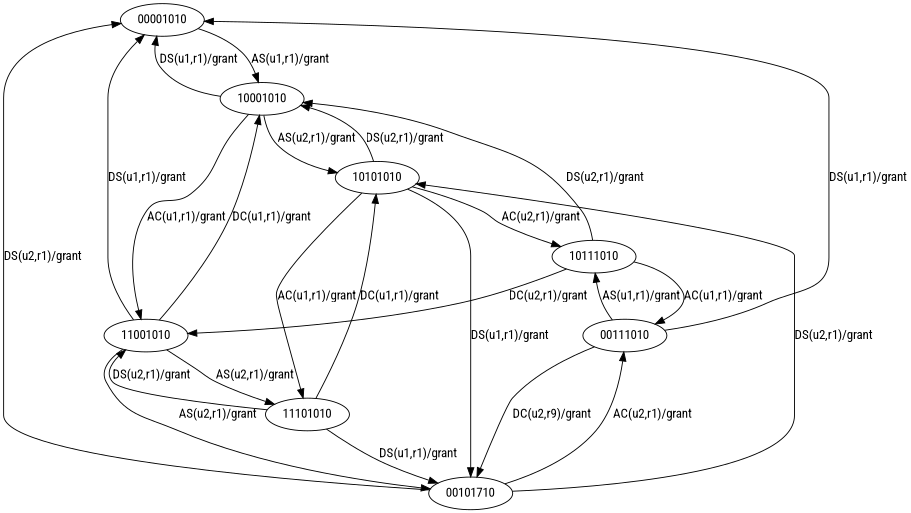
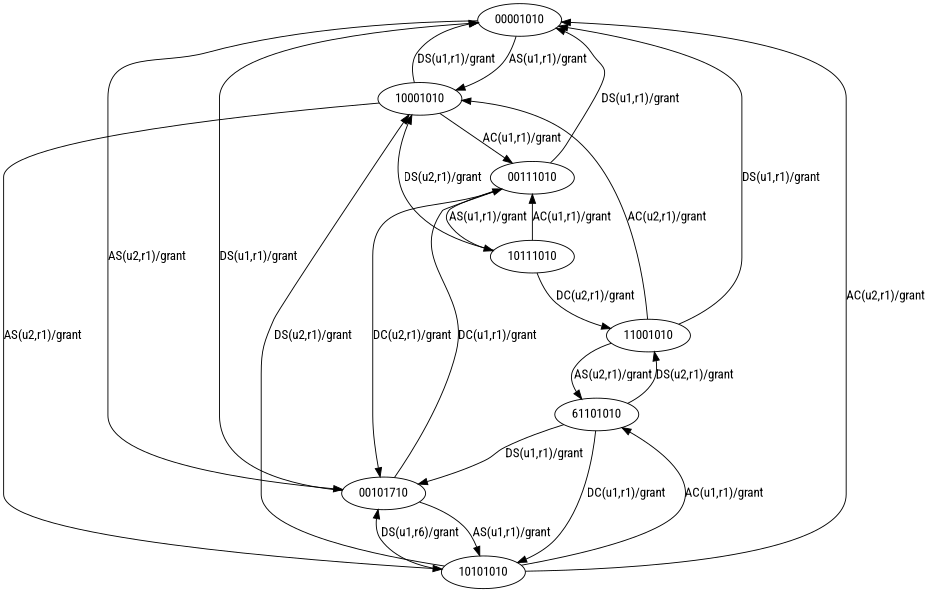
edge "10001010" -> "11001010": now "10001010" -> "00111010"
edge "10101010" -> "10111010": now "10101010" -> "00001010"
edge "11001010" -> "10001010": label "DC(u1,r1)/grant" -> "AC(u2,r1)/grant"
edge "00101710" -> "00001010": label "DS(u2,r1)/grant" -> "DS(u1,r1)/grant"
edge "10101010" -> "00101710": label "DS(u1,r1)/grant" -> "DS(u1,r6)/grant"
edge "00101710" -> "10101010": label "DS(u2,r1)/grant" -> "AS(u1,r1)/grant"
node "11101010": label "11101010" -> "61101010"
edge "00111010" -> "00101710": label "DC(u2,r9)/grant" -> "DC(u2,r1)/grant"
edge "00101710" -> "00111010": label "AC(u2,r1)/grant" -> "DC(u1,r1)/grant"
edge "11001010" -> "00101710": now "00001010" -> "00101710"
